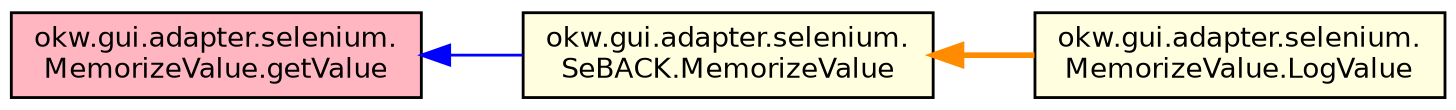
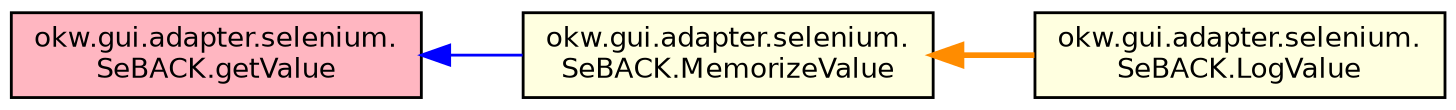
node "okw.gui.adapter.selenium. MemorizeValue.getValue": label "okw.gui.adapter.selenium. MemorizeValue.getValue" -> "okw.gui.adapter.selenium. SeBACK.getValue"
node "okw.gui.adapter.selenium. MemorizeValue.LogValue": label "okw.gui.adapter.selenium. MemorizeValue.LogValue" -> "okw.gui.adapter.selenium. SeBACK.LogValue"
